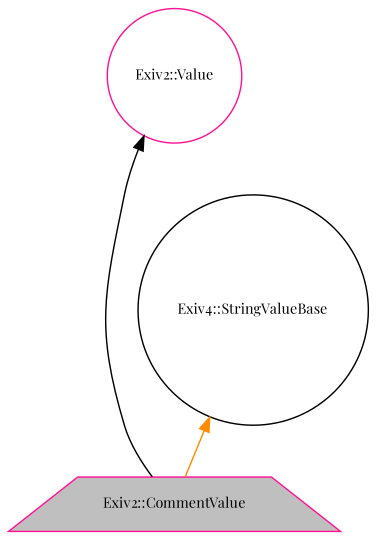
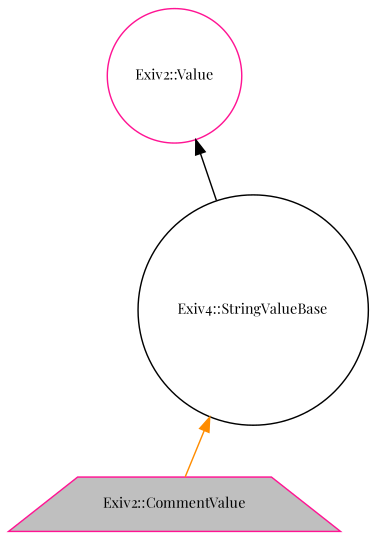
edge "Exiv2::CommentValue" -> "Exiv2::Value": now "Exiv4::StringValueBase" -> "Exiv2::Value"
